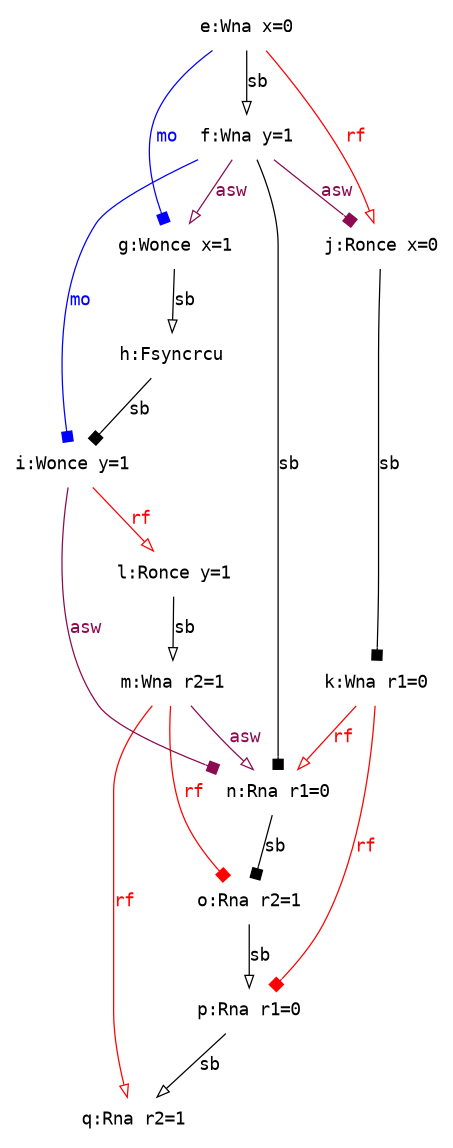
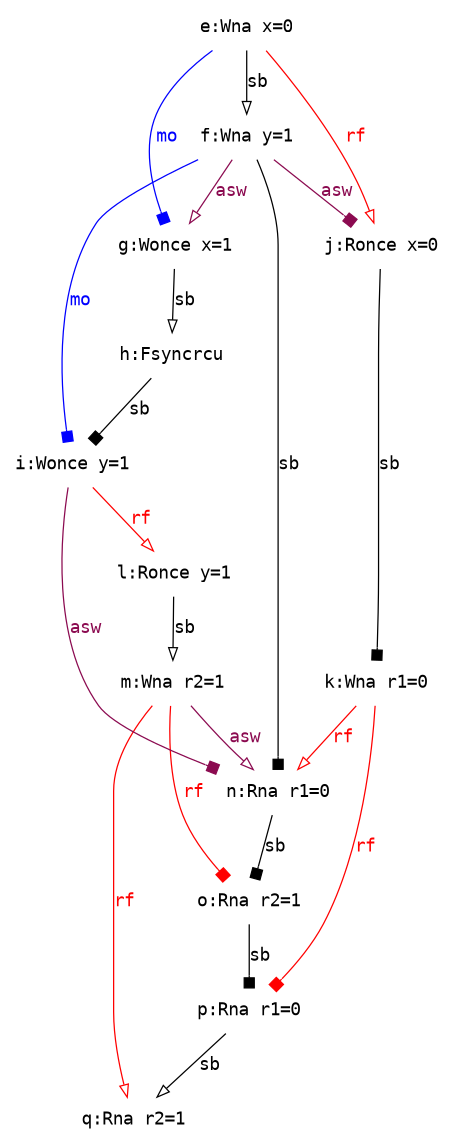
edge "o:Rna r2=1" -> "p:Rna r1=0": arrowhead onormal -> box
